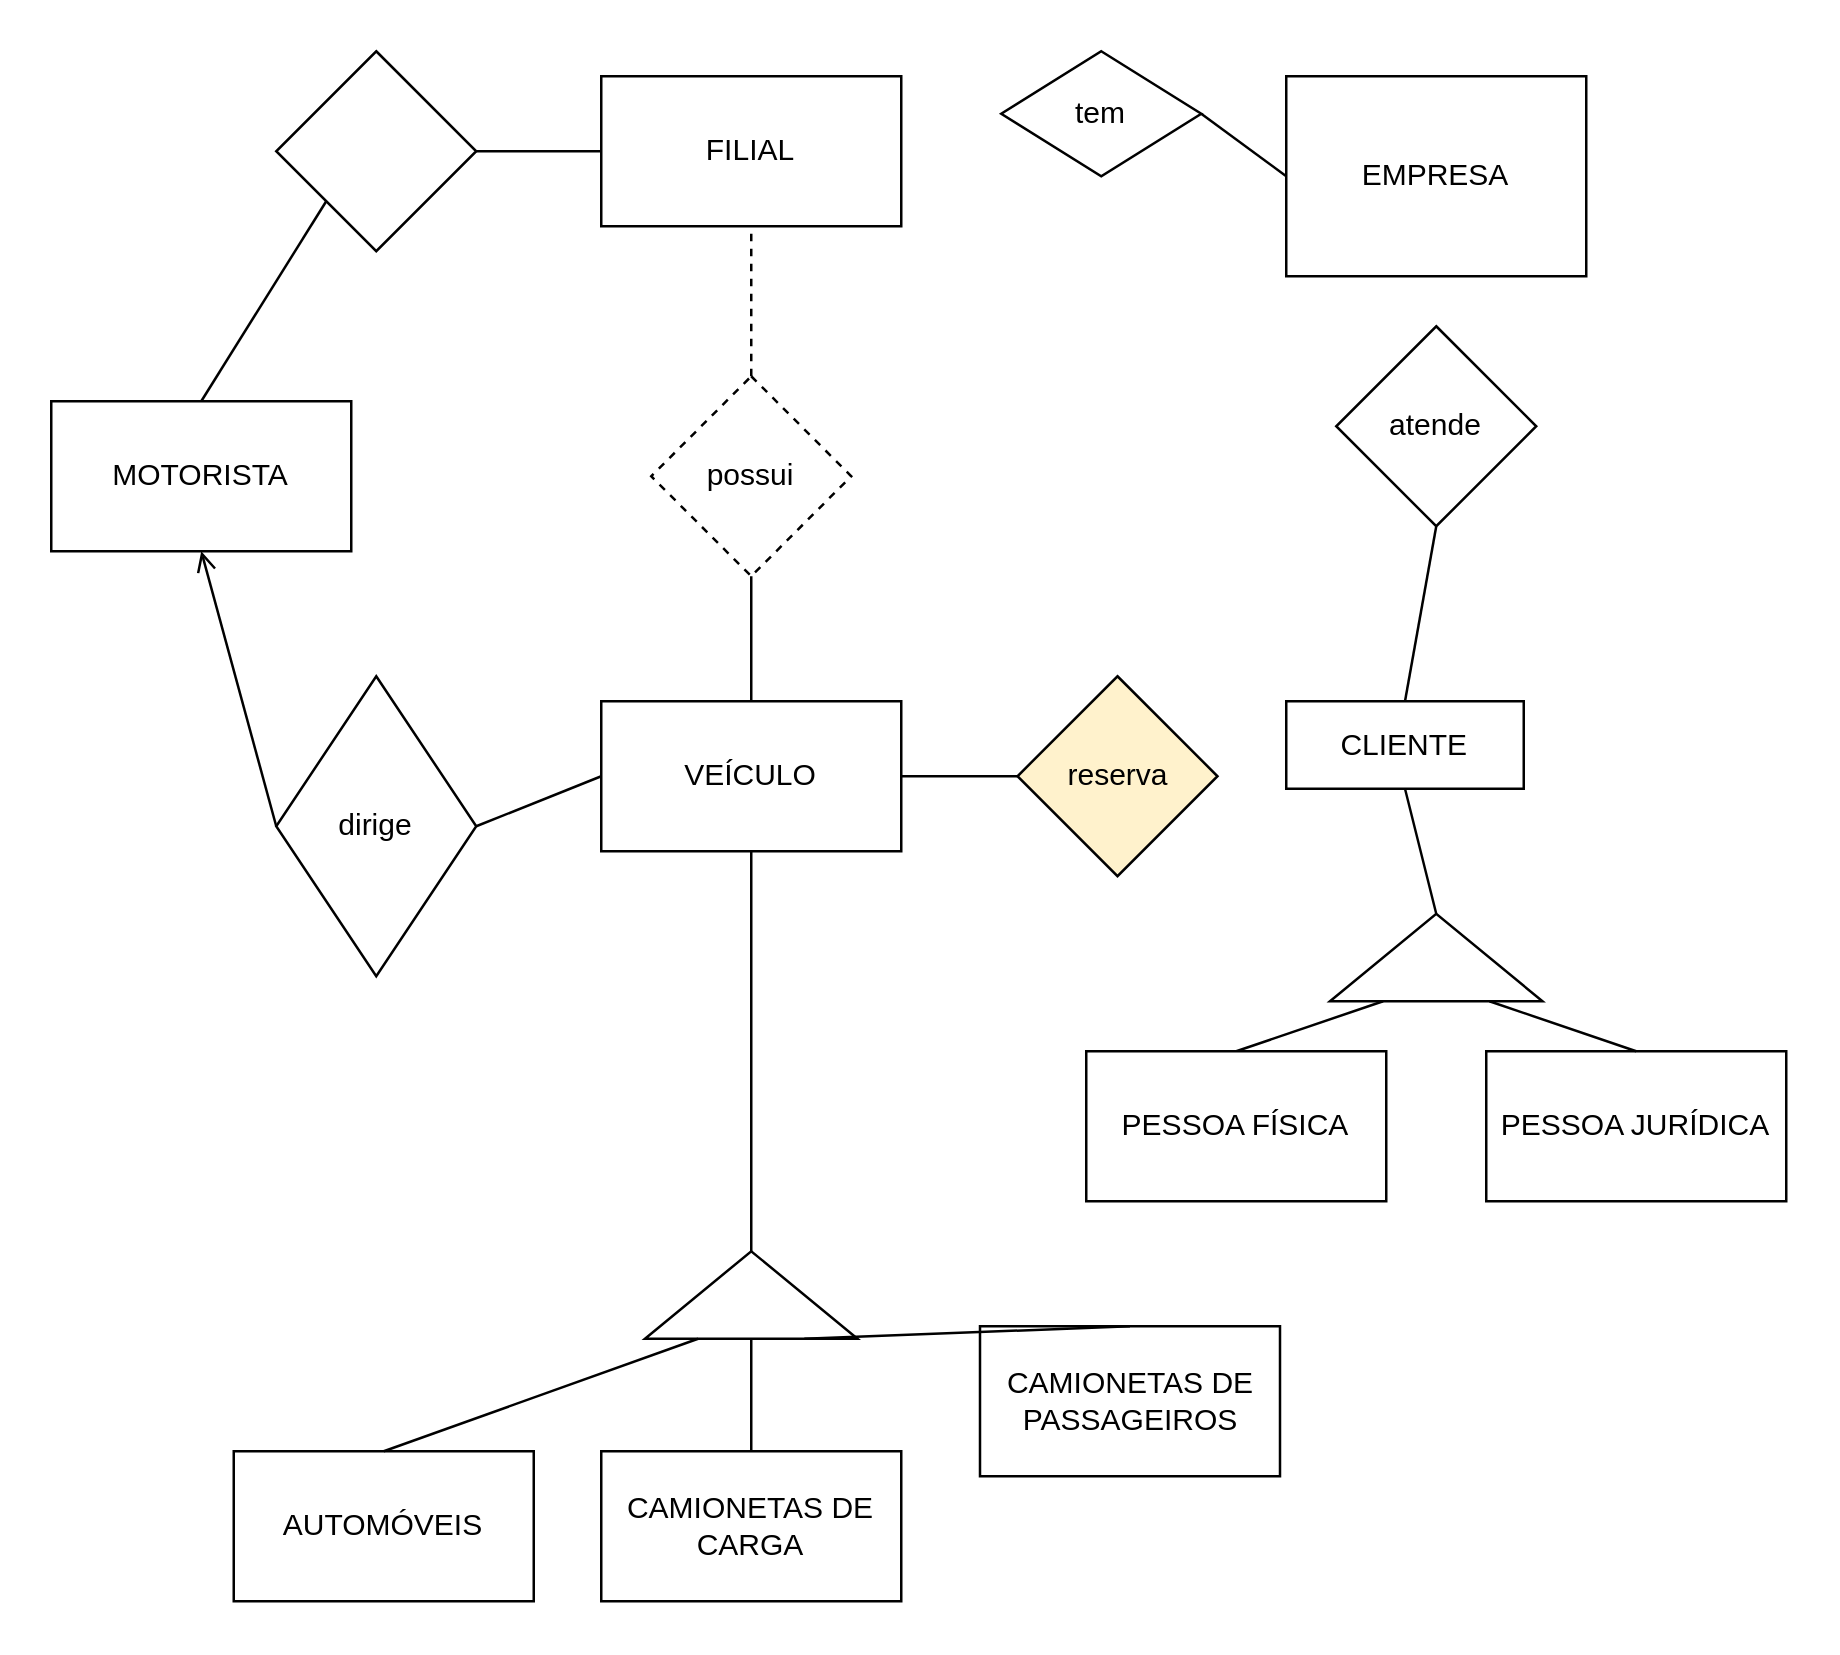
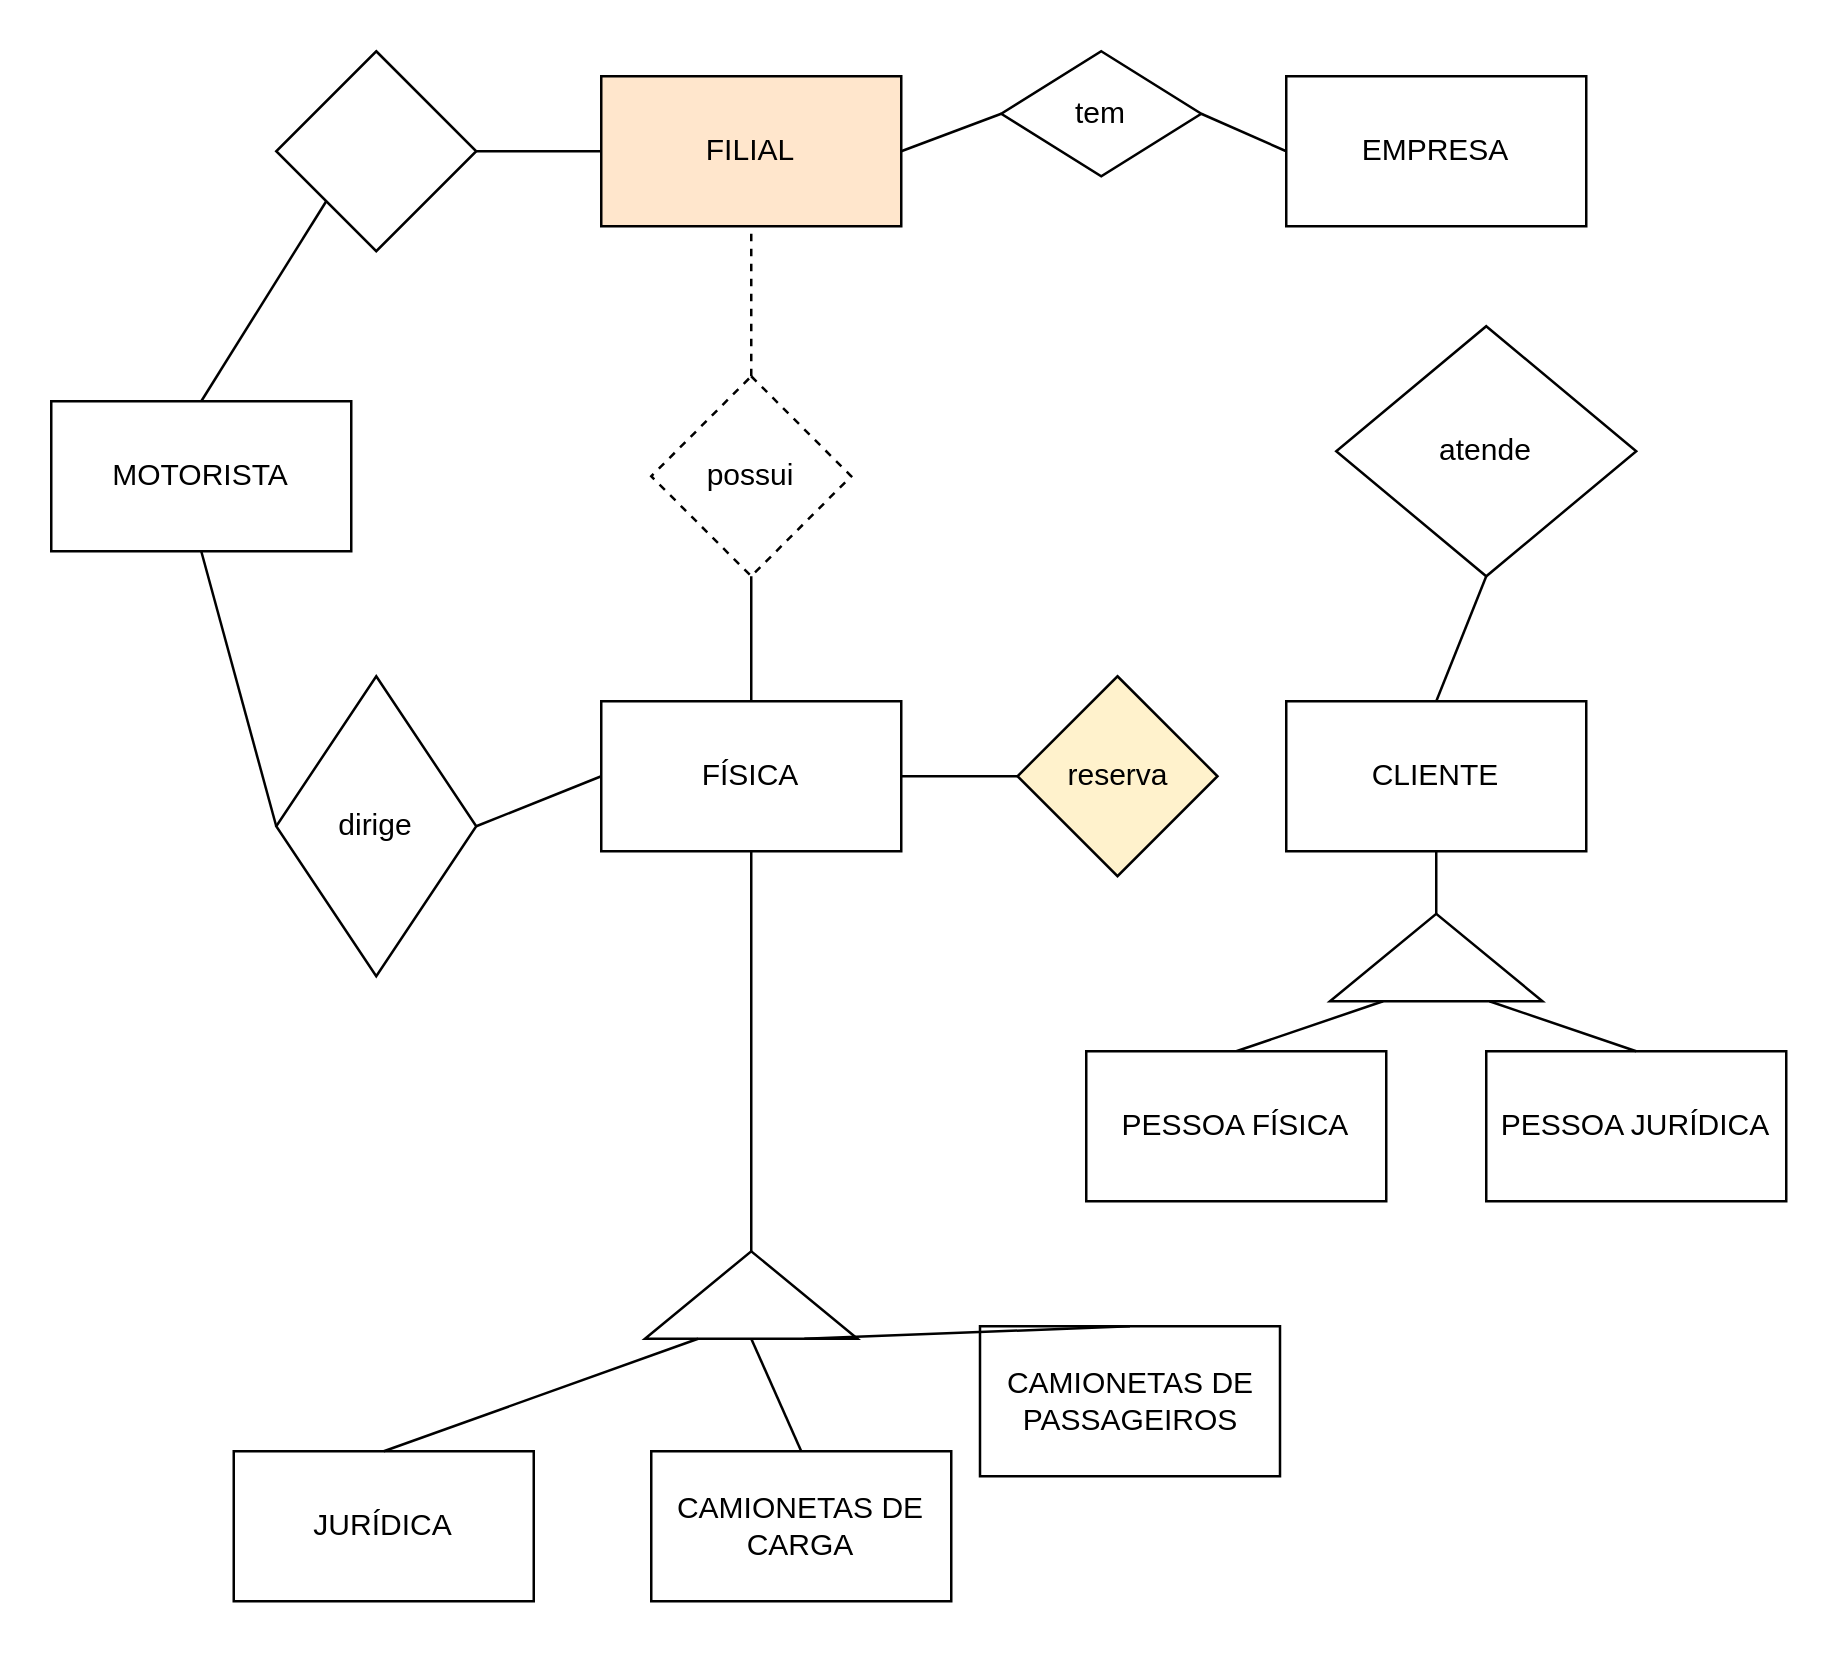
edge "tem" -- "FILIAL": added
node "FILIAL": fillcolor #ffffff -> #ffe6cc
node "EMPRESA": size 300x200 -> 300x150
node "atende": size 200x200 -> 300x250
edge "dirige" -> "MOTORISTA": arrowhead open -> none
node "CLIENTE": size 238x88 -> 300x150
node "VEÍCULO": label "VEÍCULO" -> "FÍSICA"
node "AUTOMÓVEIS": label "AUTOMÓVEIS" -> "JURÍDICA"
node "CAMIONETAS DE CARGA": moved (751, 1526) -> (801, 1526)
